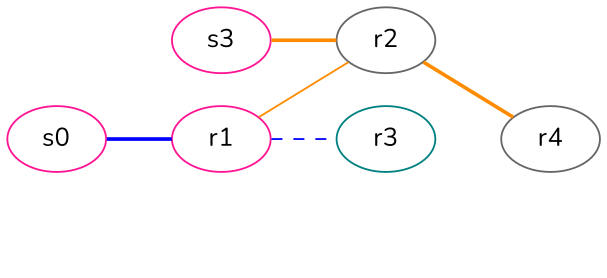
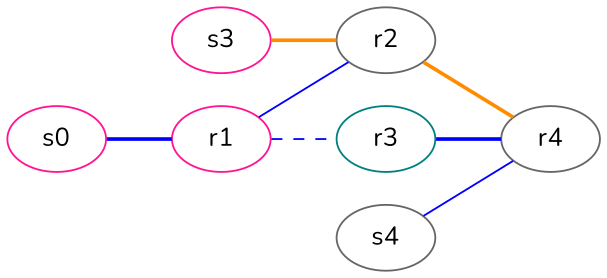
edge "r2" -- "r1": color darkorange -> blue
edge "r3" -- "r4": added
node "s4": added
